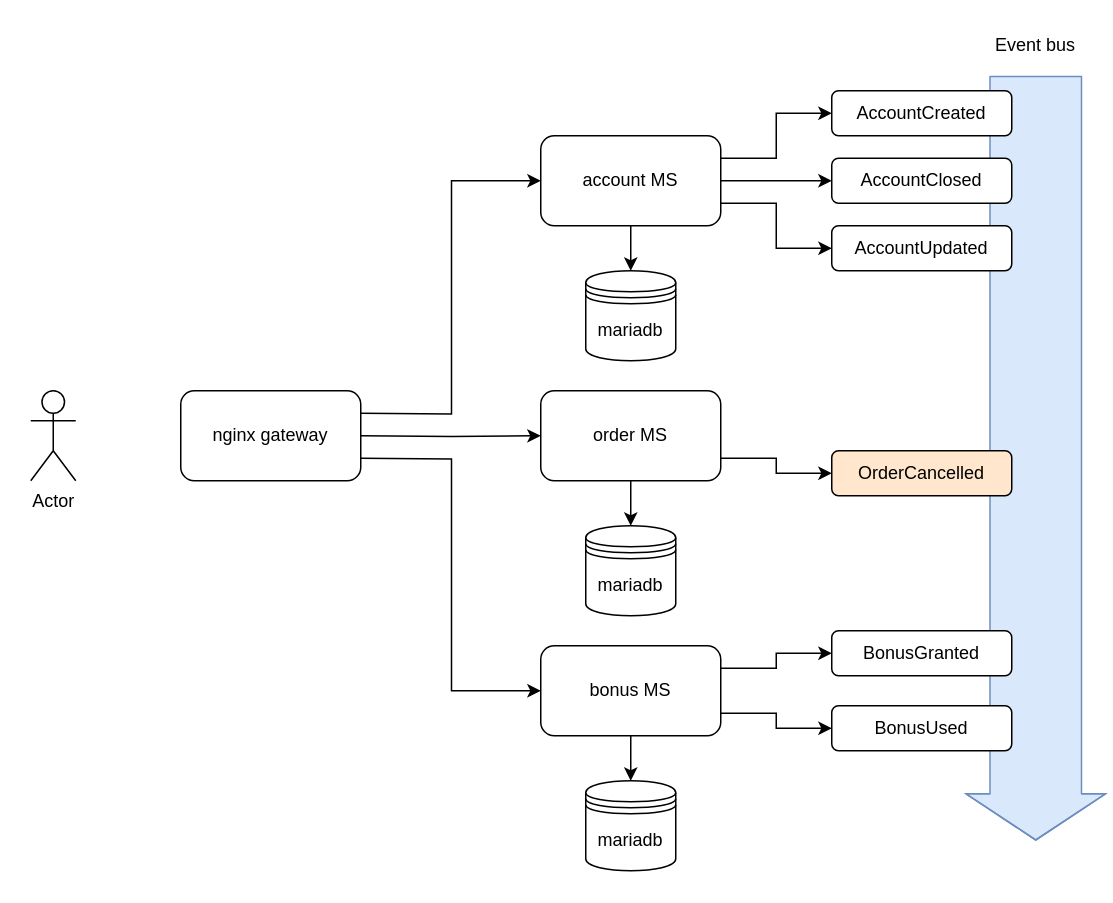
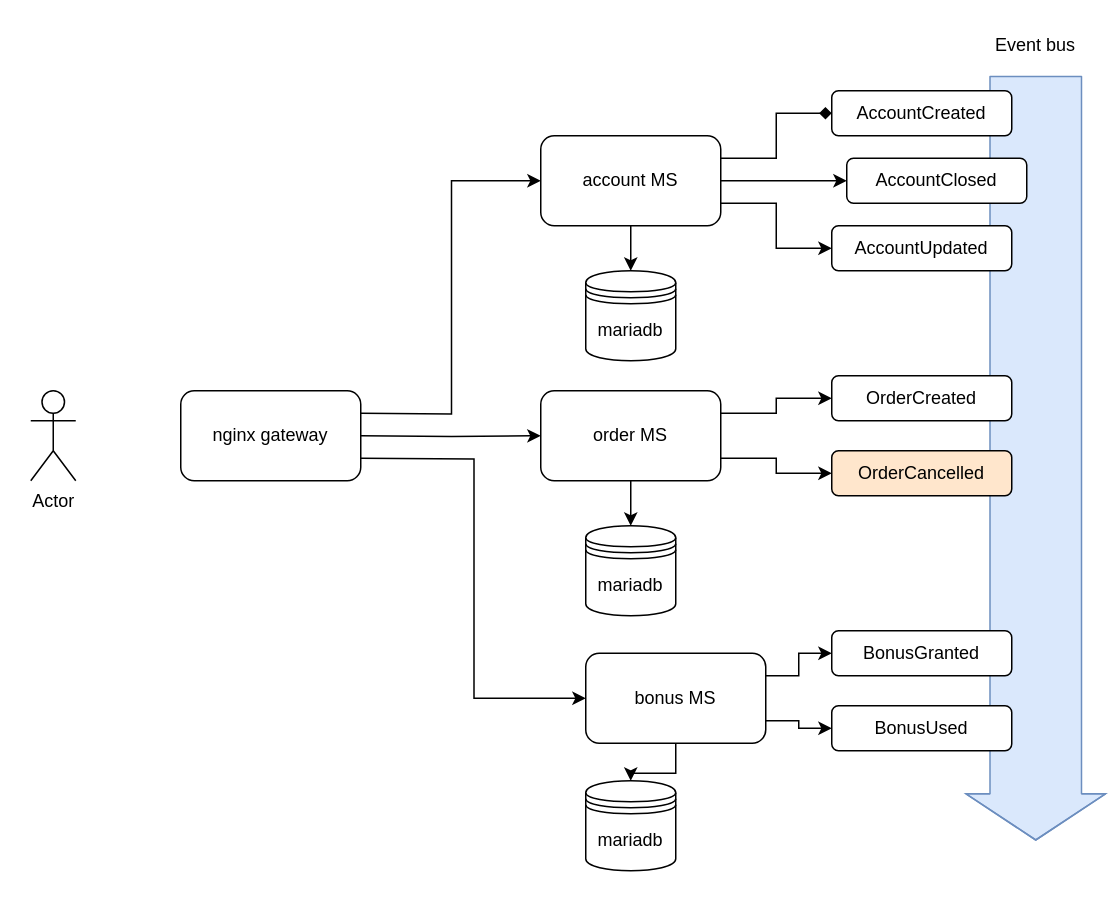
edge "account MS" -> "AccountCreated": arrowhead classic -> diamond
node "AccountClosed": moved (922, 181) -> (937, 181)
node "OrderCreated": added
edge "order MS" -> "OrderCreated": added
node "bonus MS": moved (631, 691) -> (676, 698)
